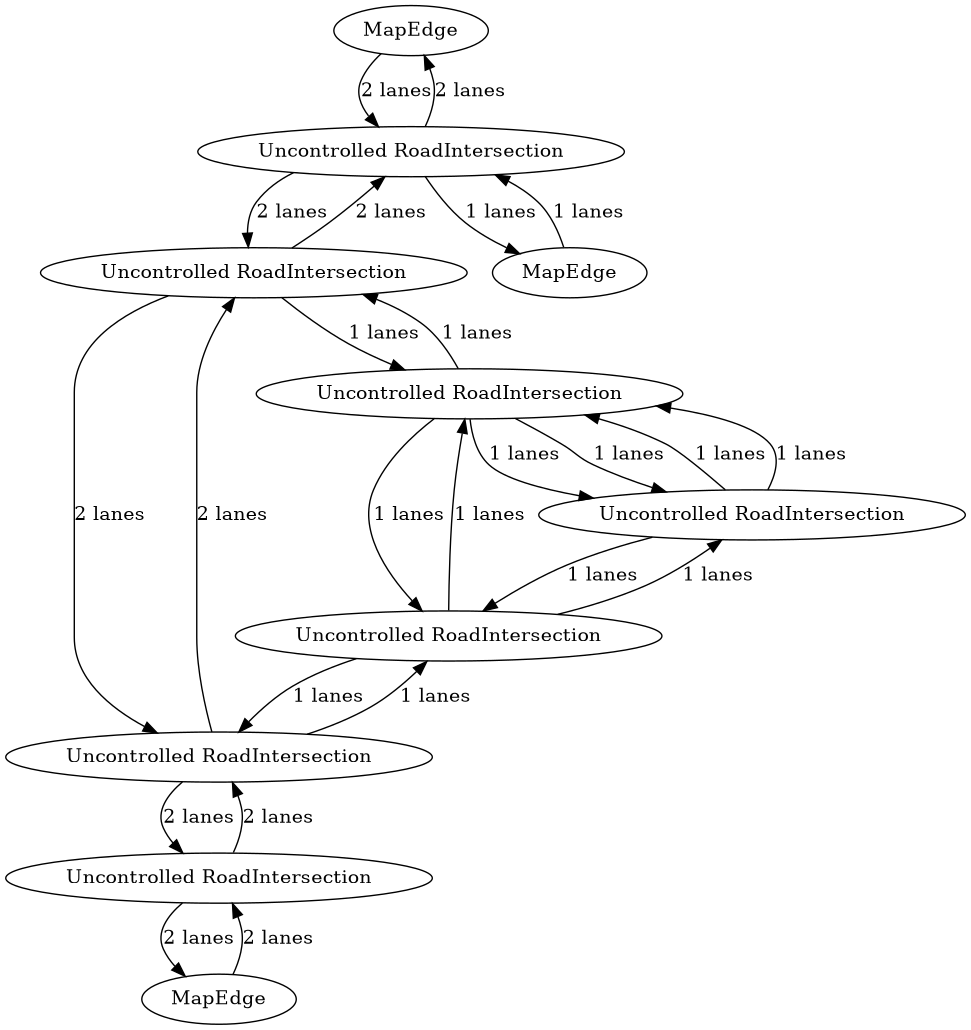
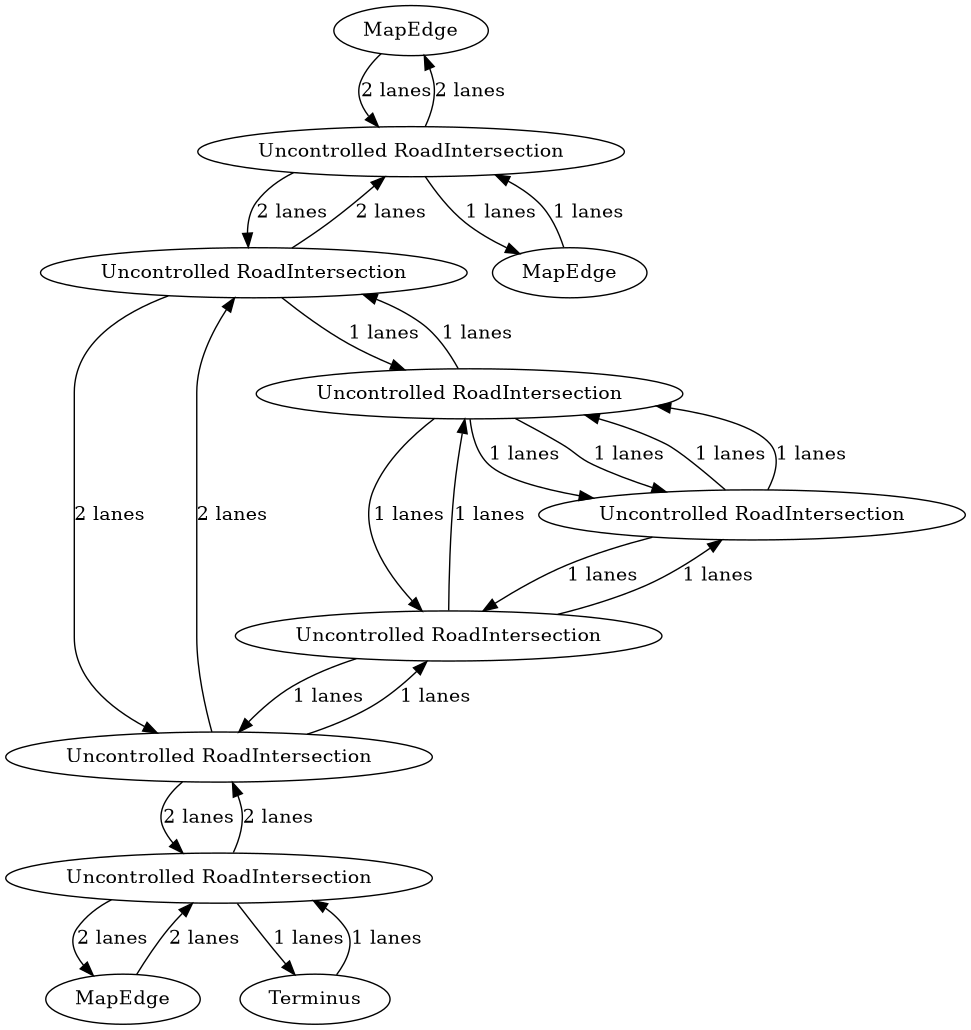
node "Terminus": added
